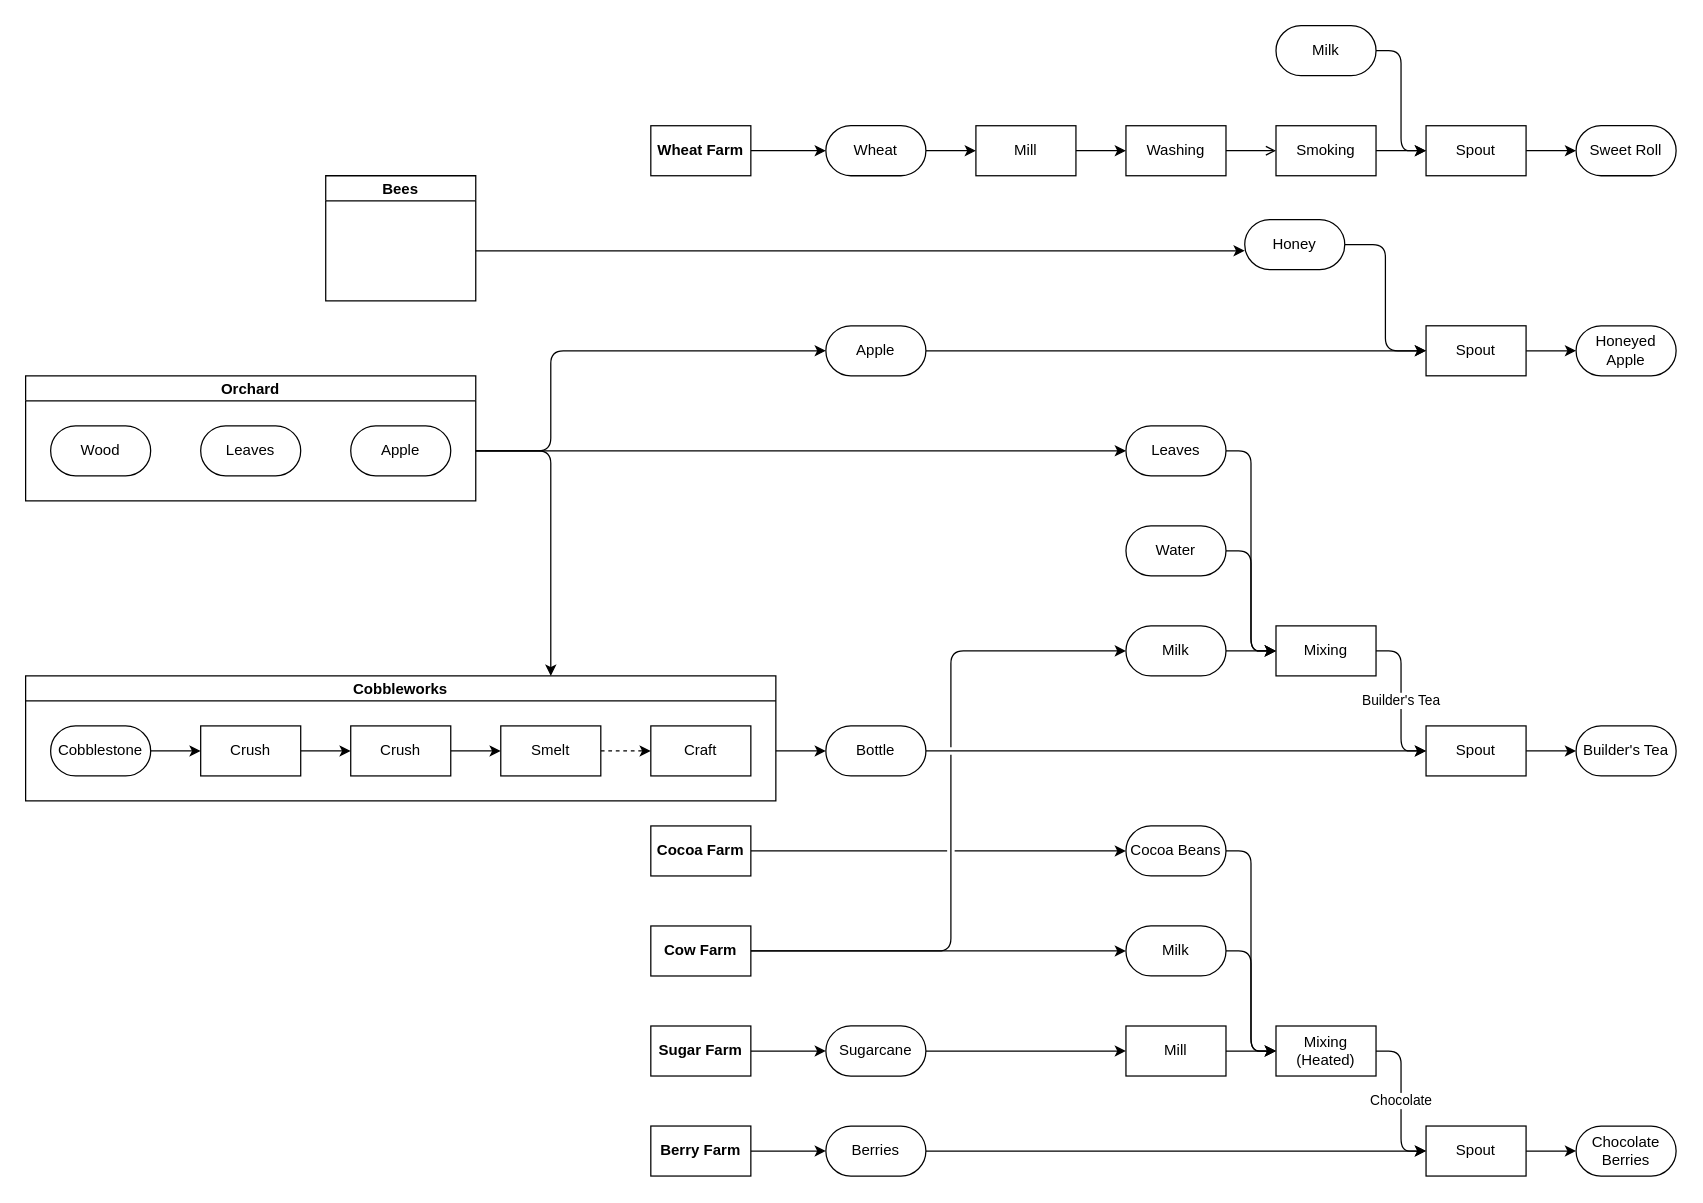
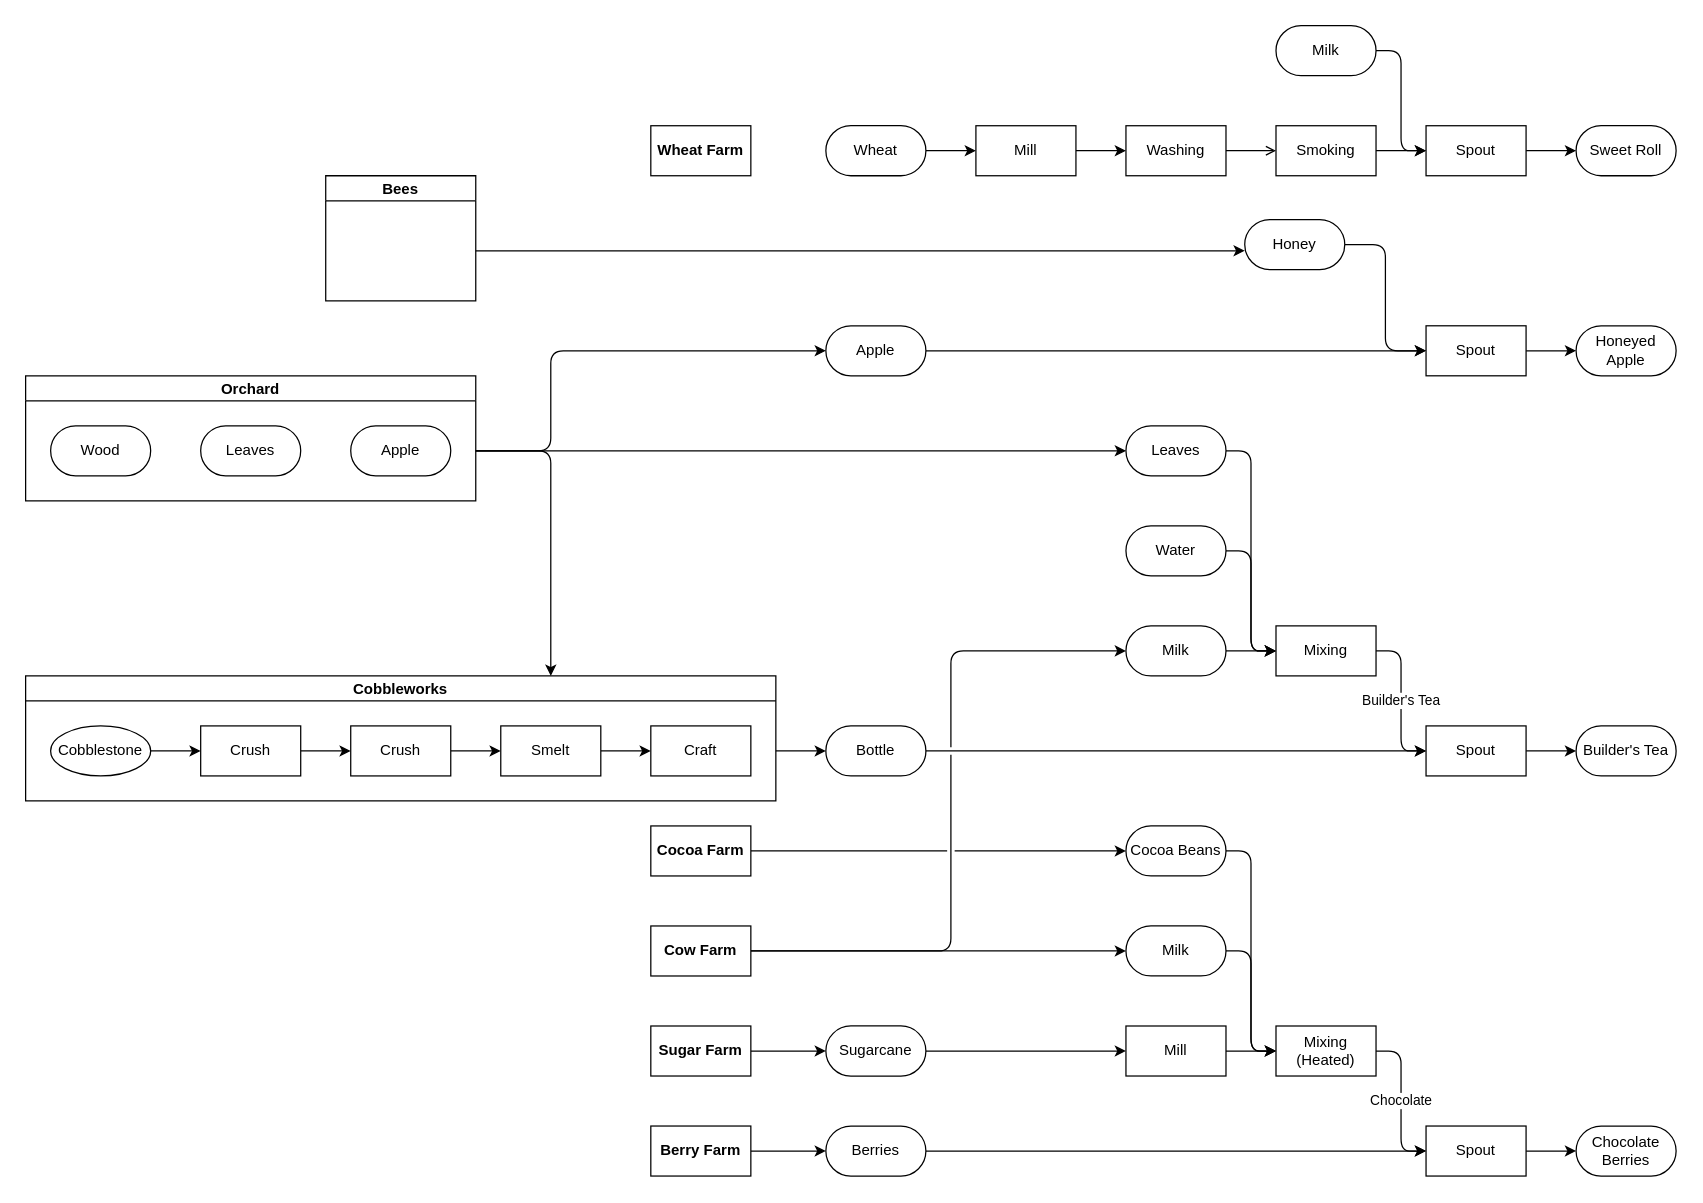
edge "Wheat Farm" -> "Wheat": removed
node "Cobblestone": shape rounded rectangle -> ellipse
edge "Smelt" -> "Craft": style dashed -> solid
